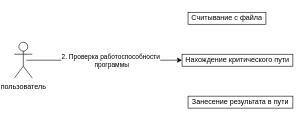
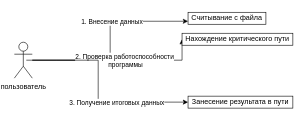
edge "пользователь" -> "Считывание с файла": added, label "1. Внесение данных"
node "Нахождение критического пути": moved (238, 60) -> (238, 39)
edge "пользователь" -> "Занесение результата в пути": added, label "3. Получение итоговых данных"
